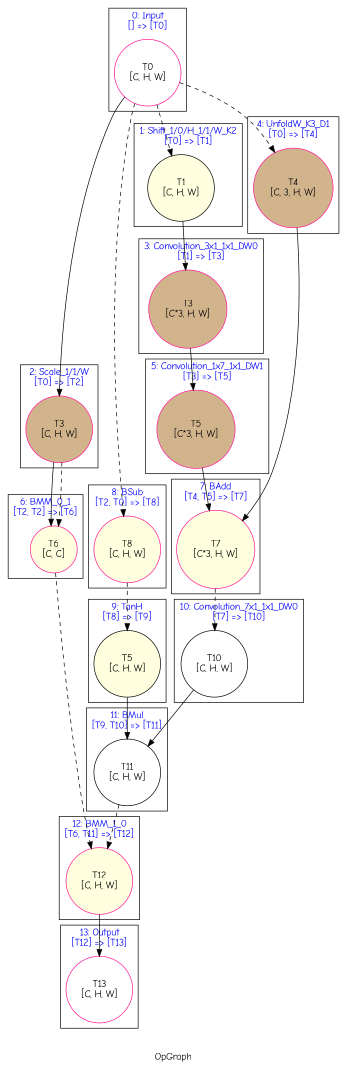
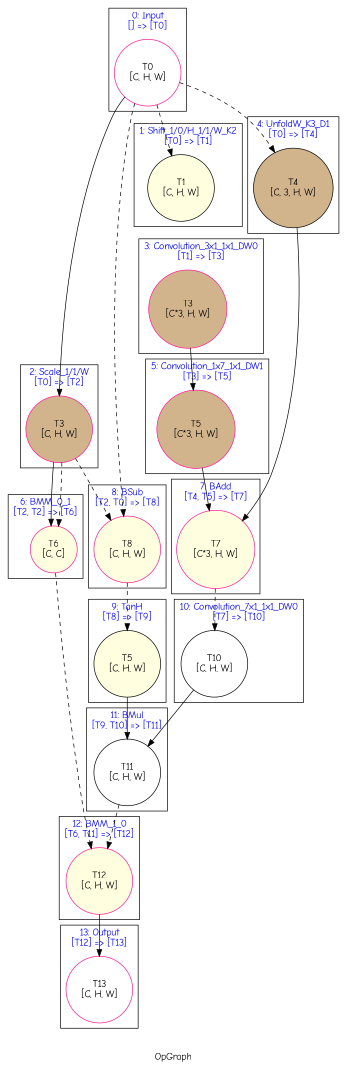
node "T4 [C, 3, H, W]": color deeppink -> black
edge "T1 [C, H, W]" -> "T3 [C*3, H, W]": removed
edge "T3 [C, H, W]" -> "T8 [C, H, W]": added
